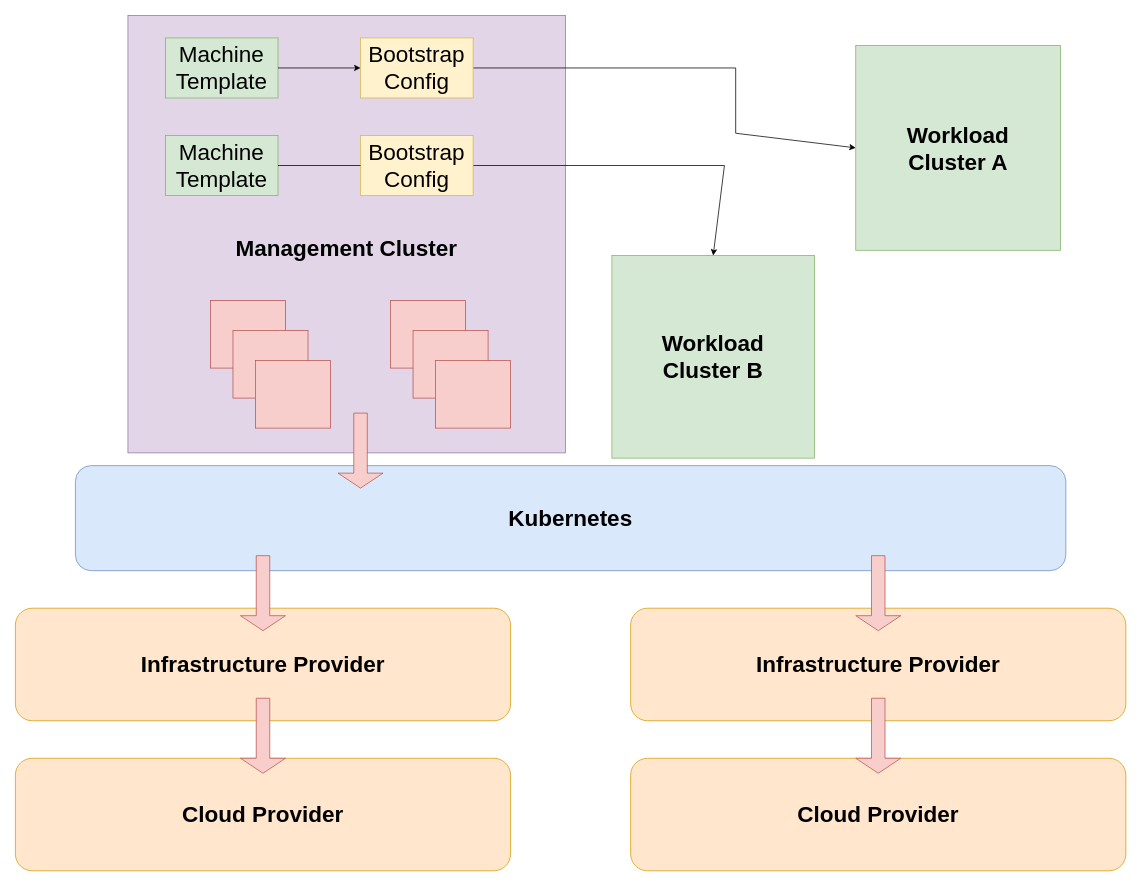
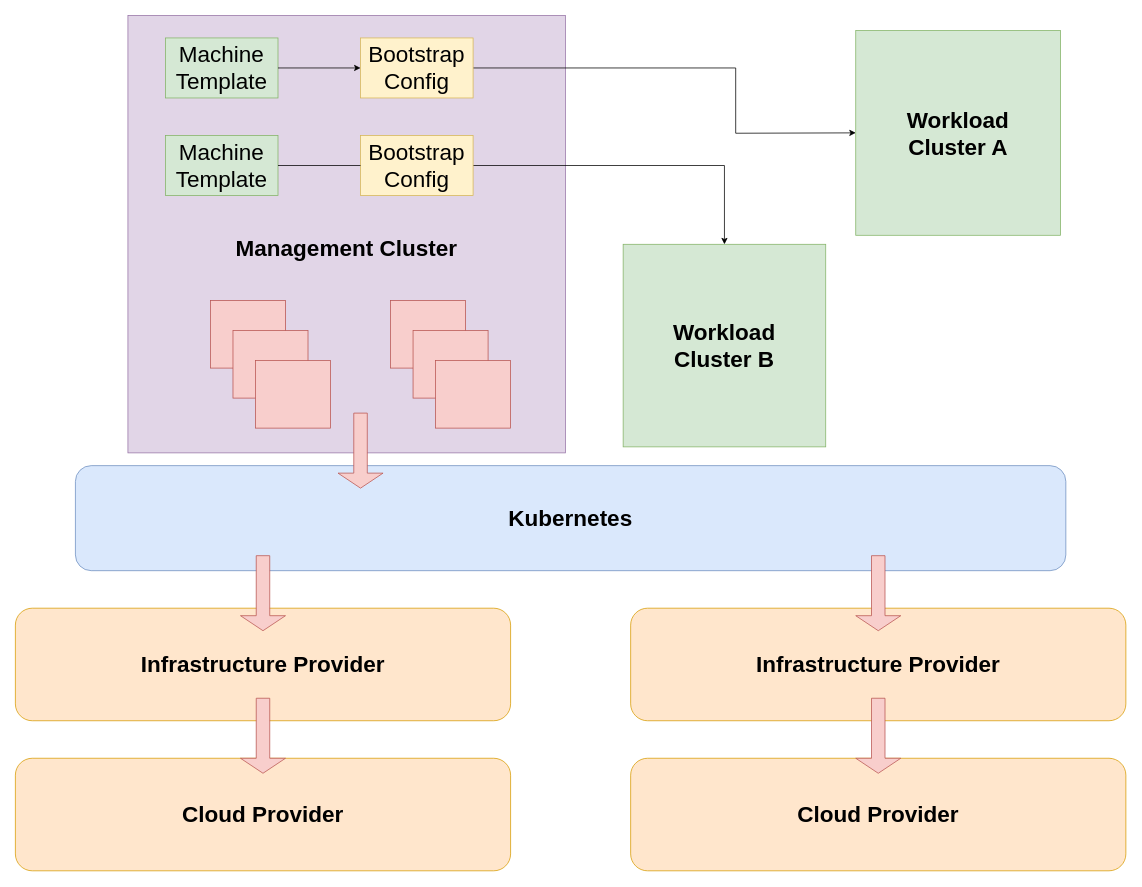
node "Workload Cluster A": moved (958, 148) -> (958, 133)
node "Workload Cluster B": moved (713, 357) -> (724, 345)
